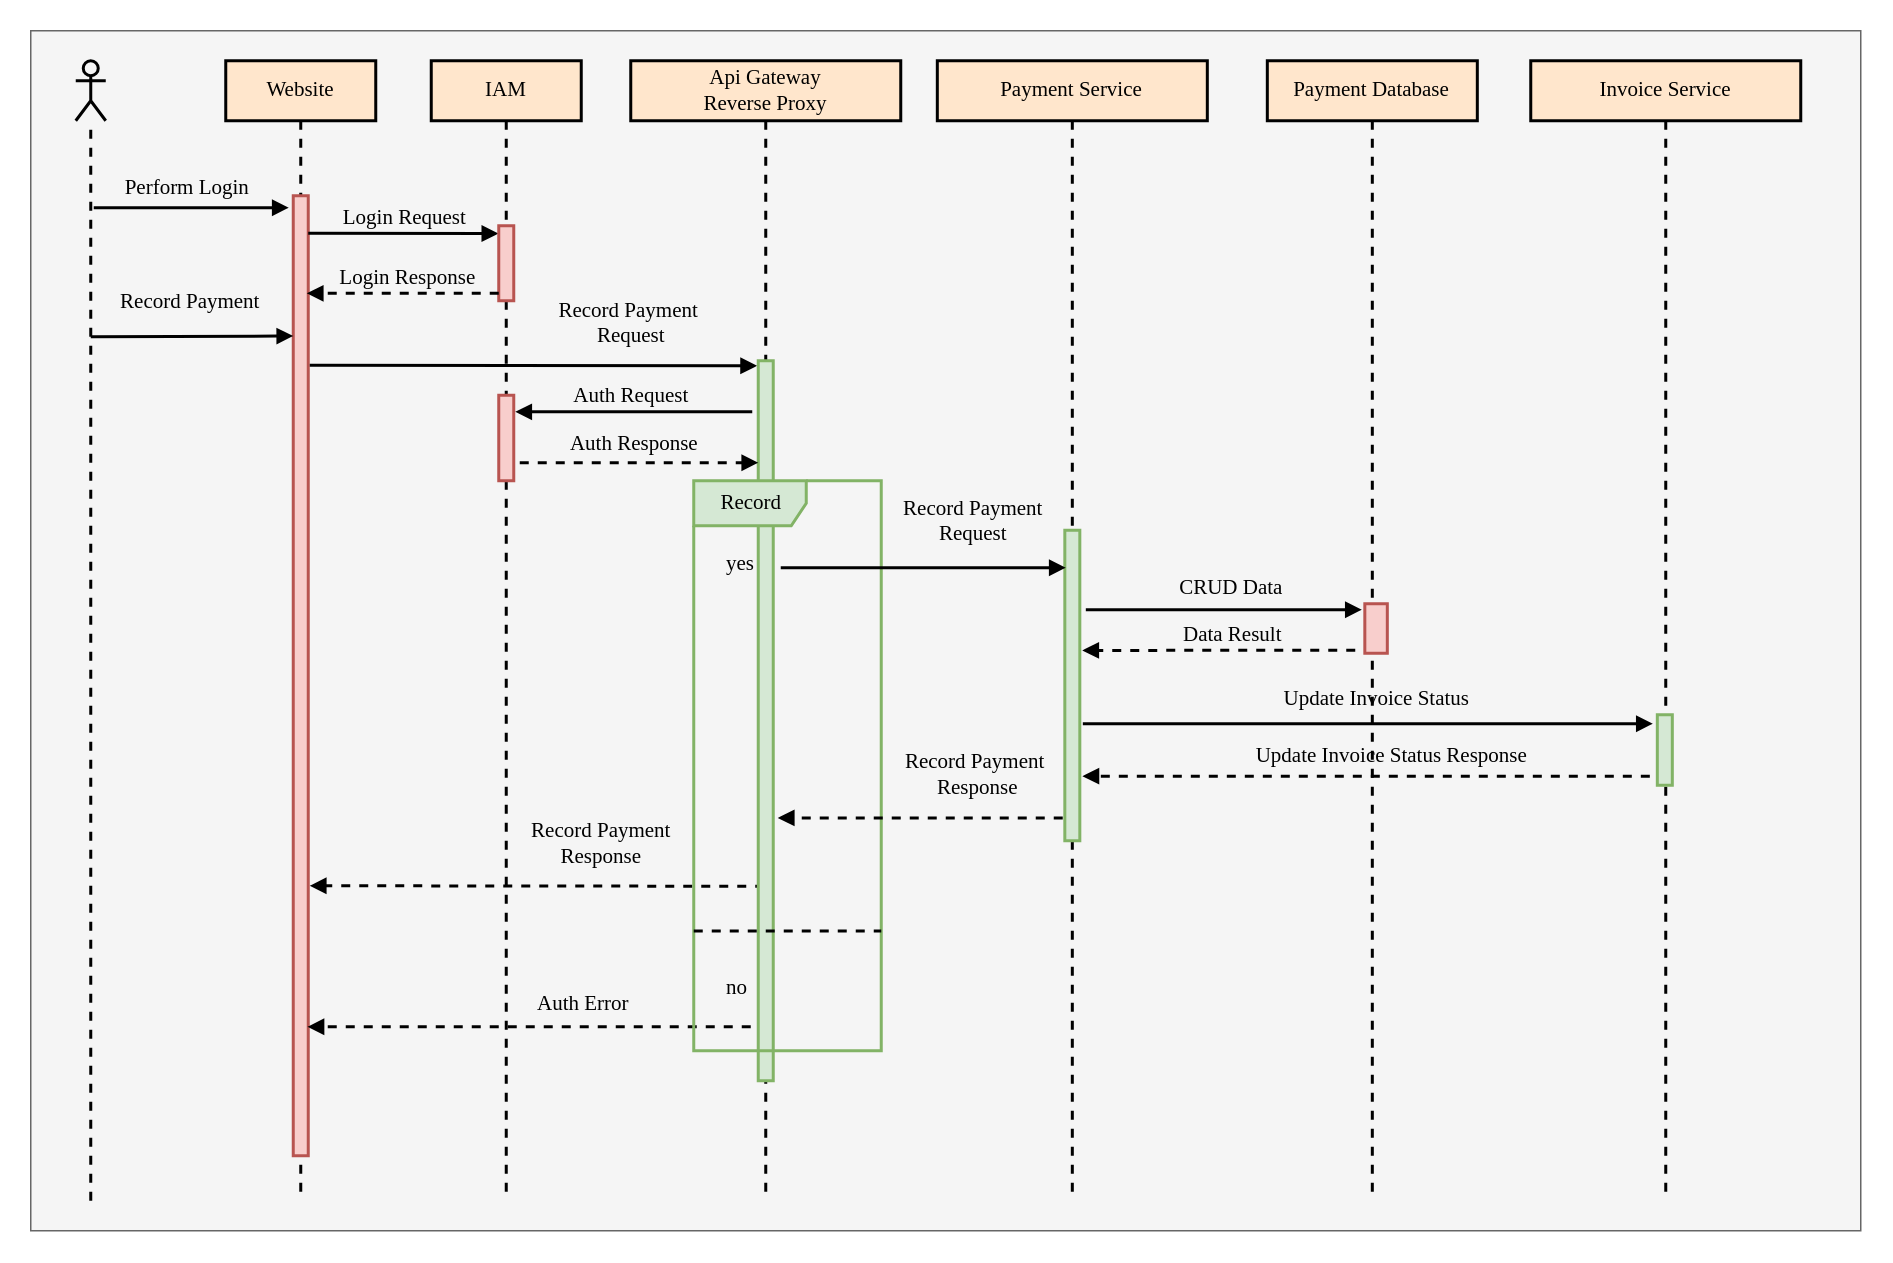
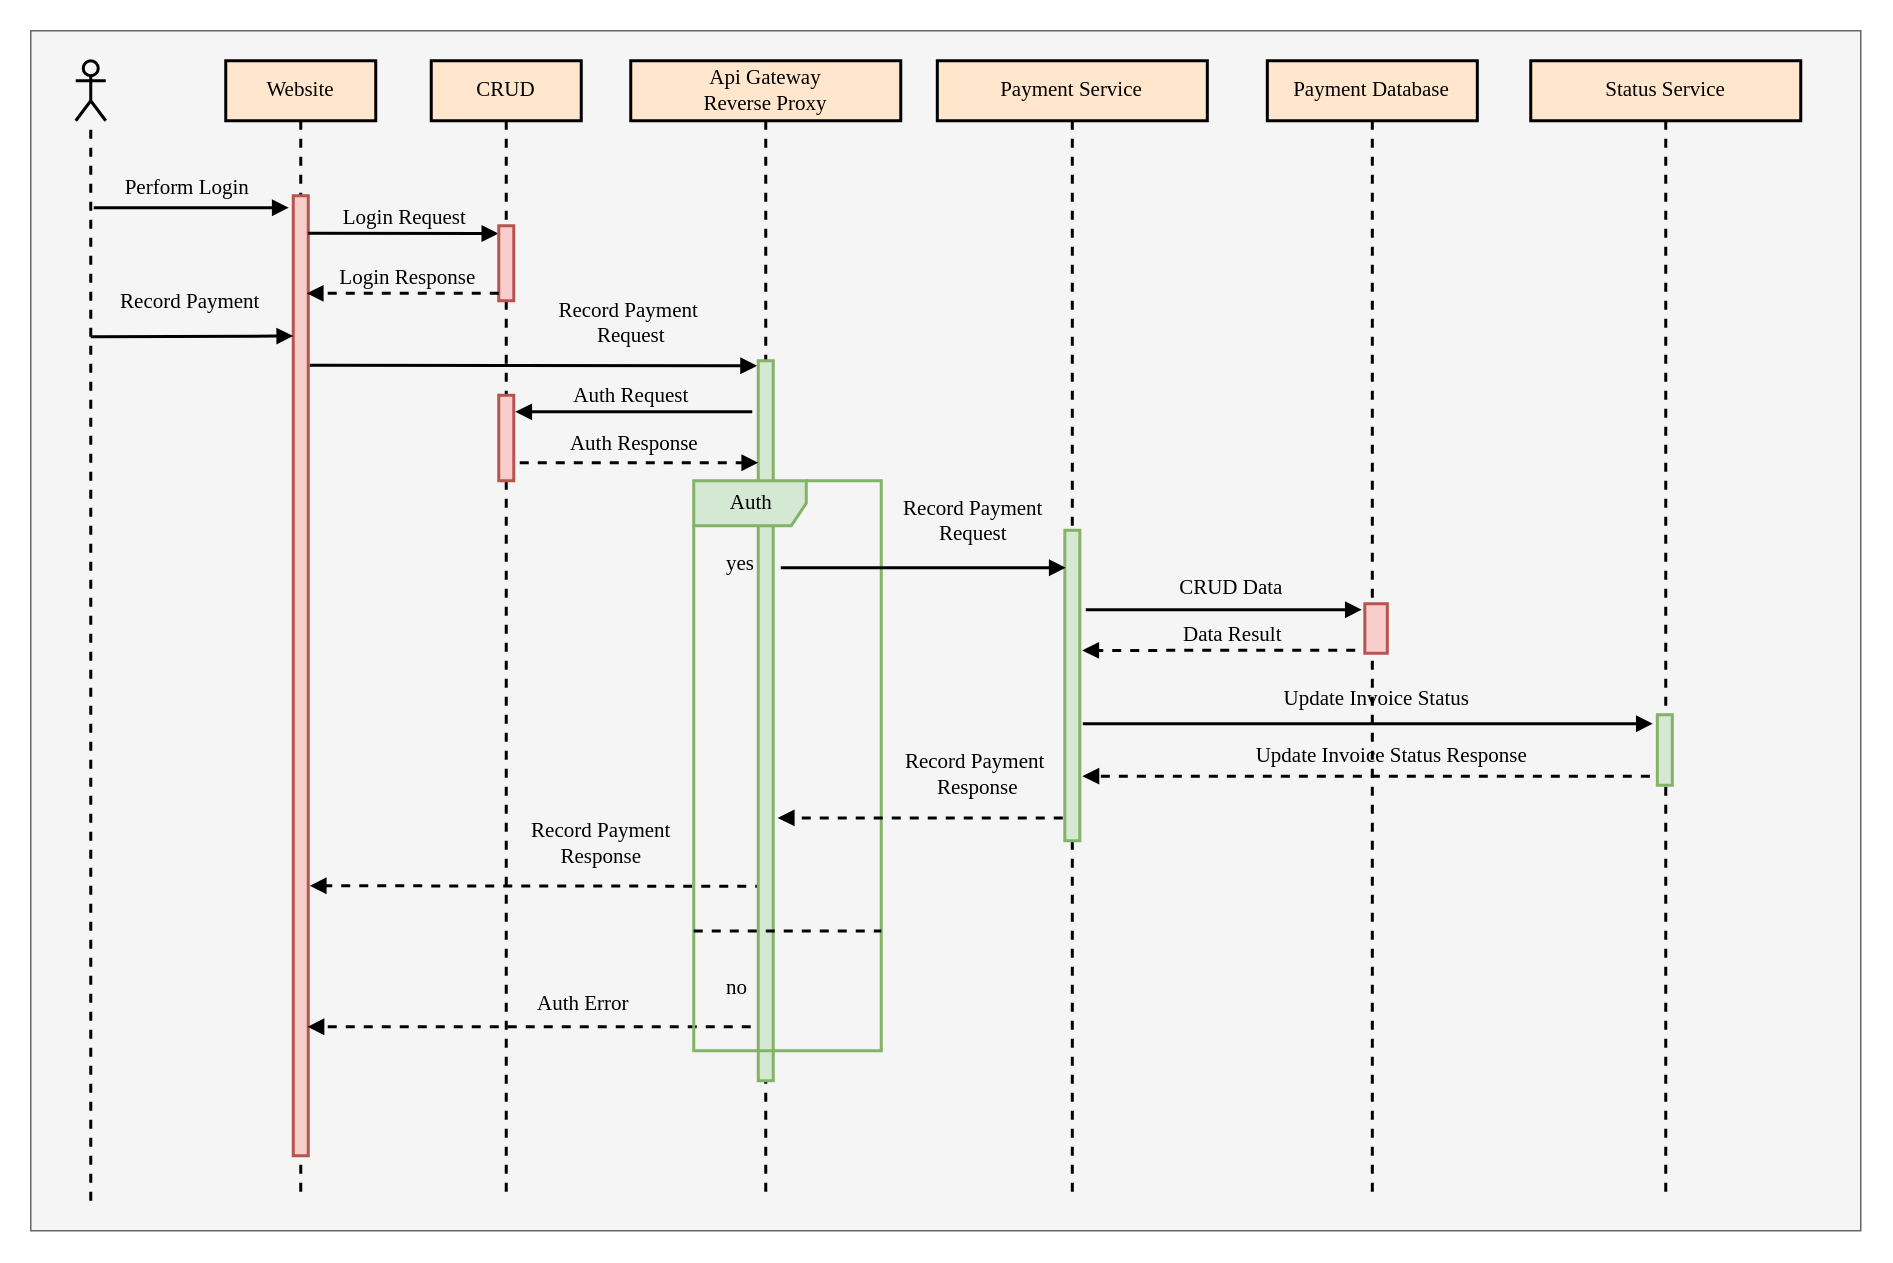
node "IAM": label "IAM" -> "CRUD"
node "Invoice Service": label "Invoice Service" -> "Status Service"
node "Record": label "Record" -> "Auth"
